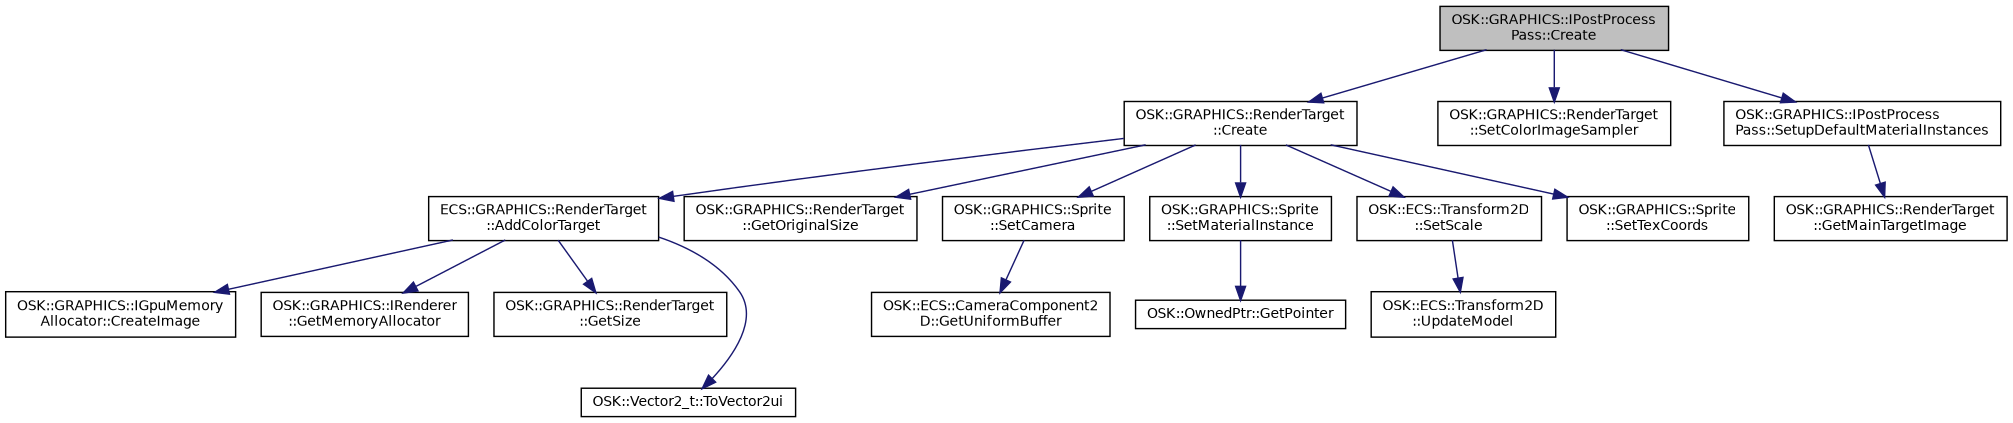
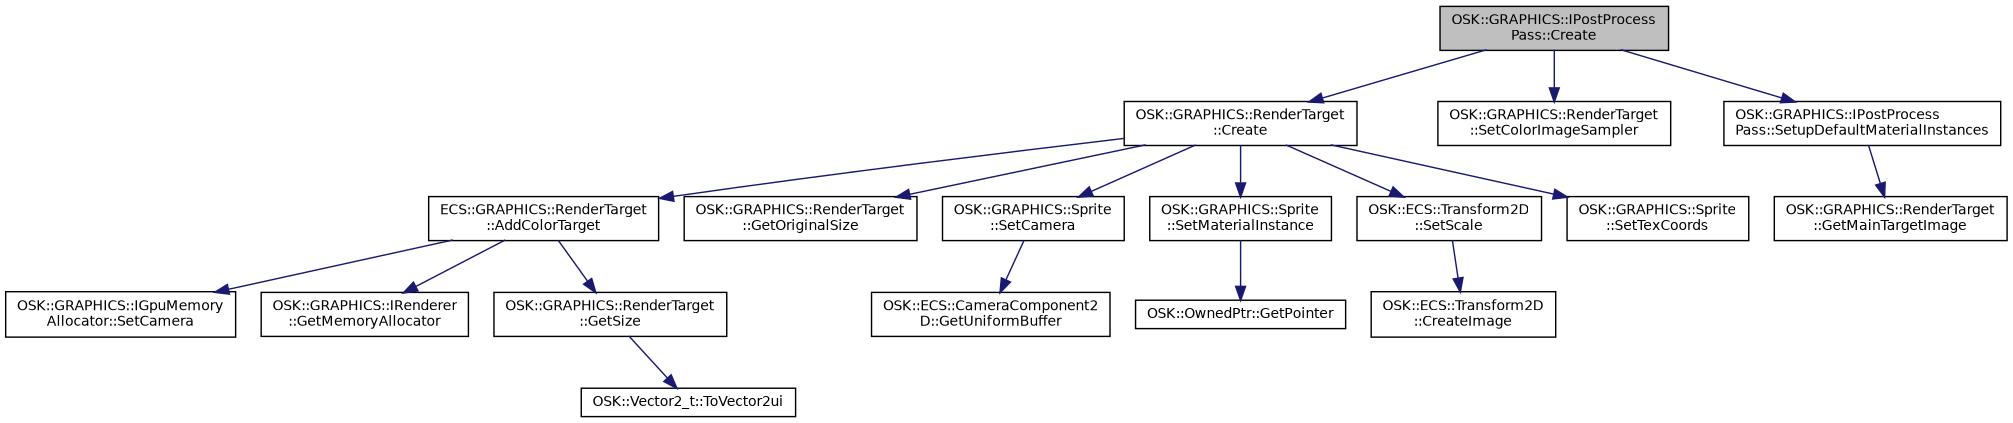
edge "ECS::GRAPHICS::RenderTarget ::AddColorTarget" -> "OSK::Vector2_t::ToVector2ui": now "OSK::GRAPHICS::RenderTarget ::GetSize" -> "OSK::Vector2_t::ToVector2ui"
node "OSK::GRAPHICS::IGpuMemory Allocator::CreateImage": label "OSK::GRAPHICS::IGpuMemory Allocator::CreateImage" -> "OSK::GRAPHICS::IGpuMemory Allocator::SetCamera"
node "OSK::ECS::Transform2D ::UpdateModel": label "OSK::ECS::Transform2D ::UpdateModel" -> "OSK::ECS::Transform2D ::CreateImage"
